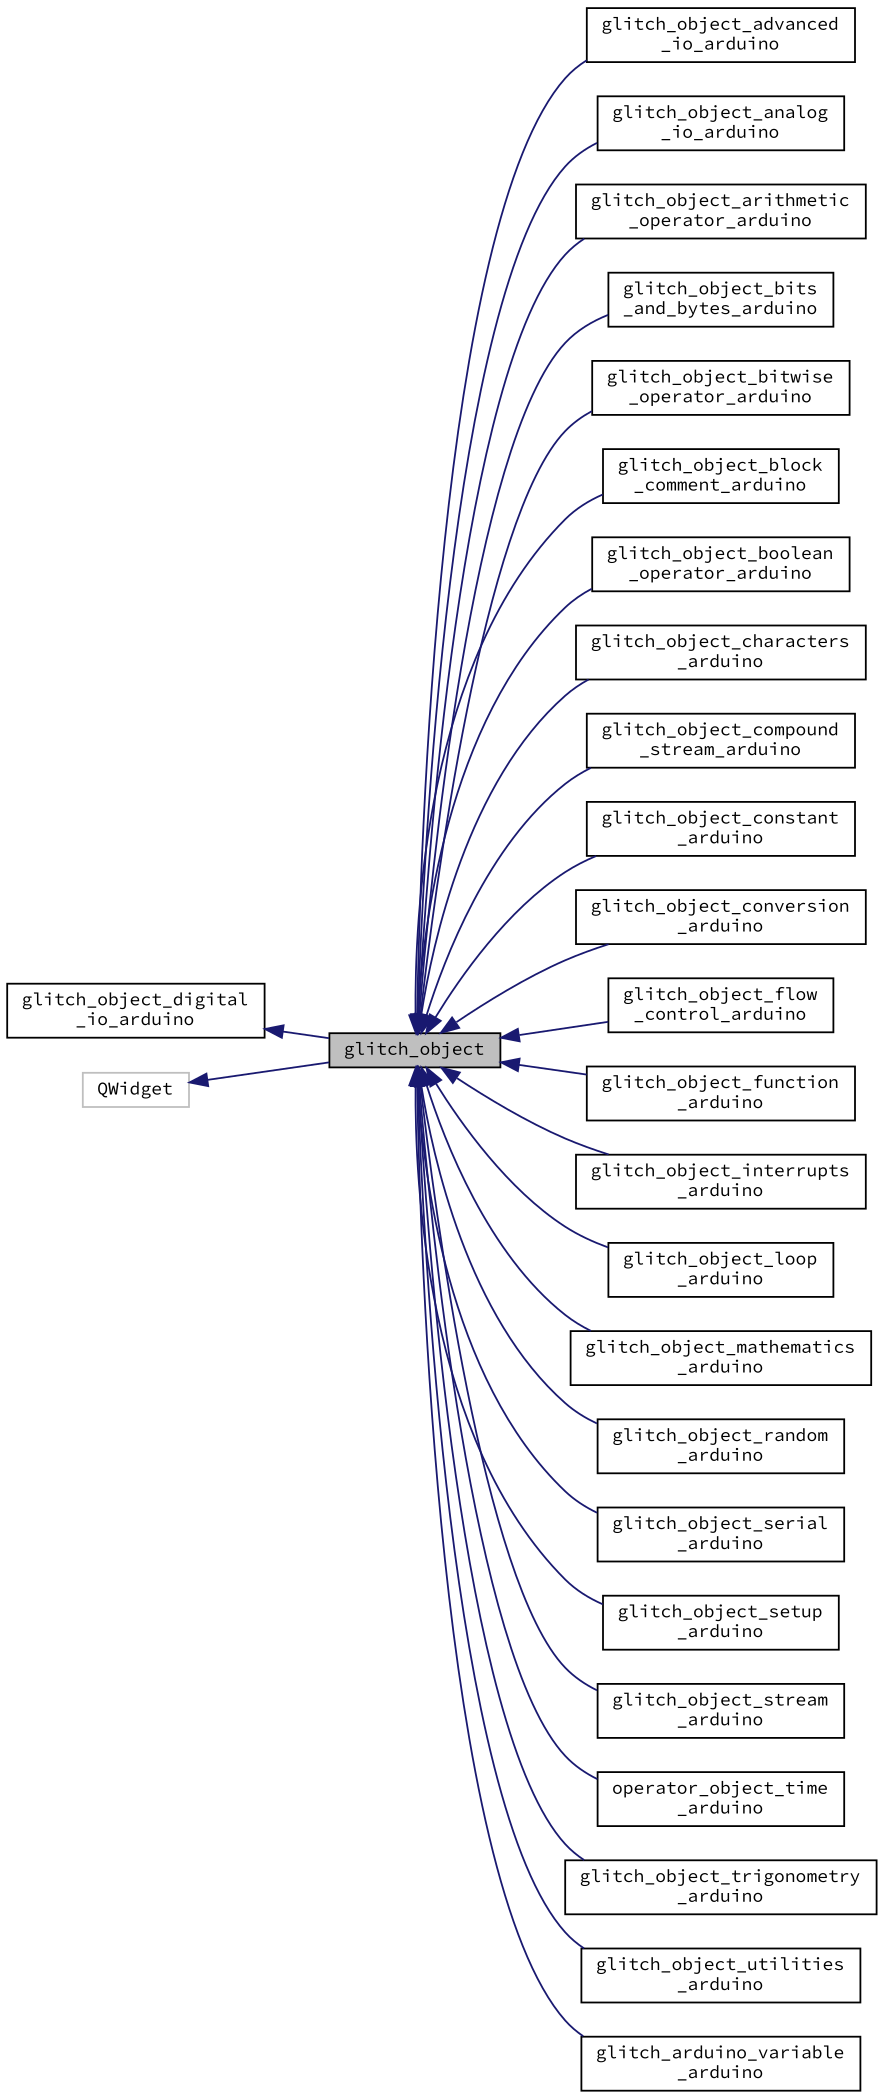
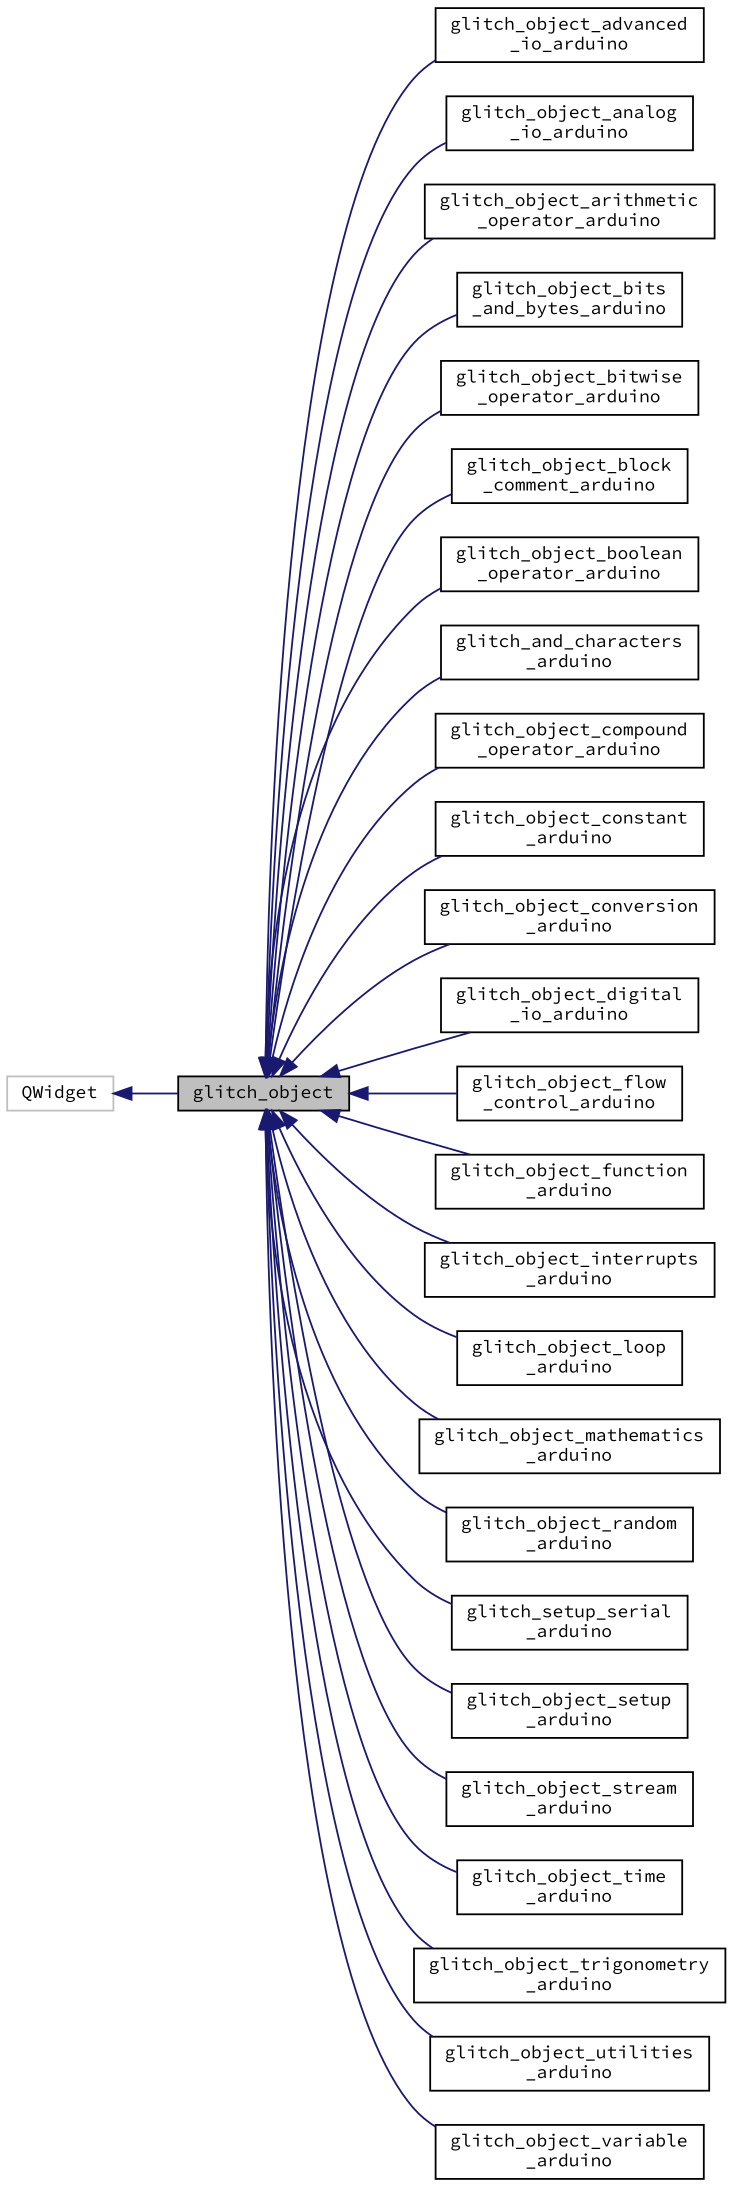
node "glitch_object_characters _arduino": label "glitch_object_characters _arduino" -> "glitch_and_characters _arduino"
node "glitch_object_compound _stream_arduino": label "glitch_object_compound _stream_arduino" -> "glitch_object_compound _operator_arduino"
edge "glitch_object" -> "glitch_object_digital _io_arduino": reversed
node "glitch_object_serial _arduino": label "glitch_object_serial _arduino" -> "glitch_setup_serial _arduino"
node "operator_object_time _arduino": label "operator_object_time _arduino" -> "glitch_object_time _arduino"
node "glitch_arduino_variable _arduino": label "glitch_arduino_variable _arduino" -> "glitch_object_variable _arduino"
